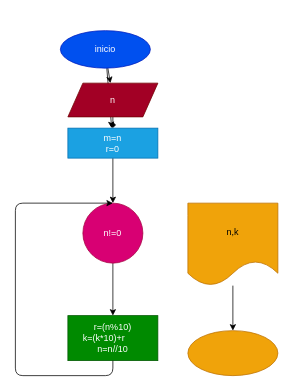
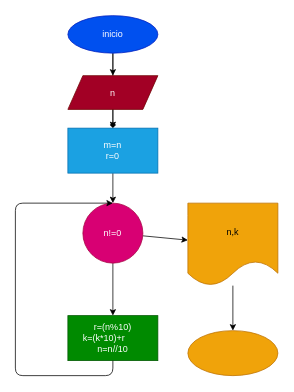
node "inicio": moved (105, 49) -> (113, 34)
node "n": moved (113, 100) -> (113, 92)
node "m=n r=0": size 90x30 -> 90x45
edge "n!=0" -> "n,k": added
